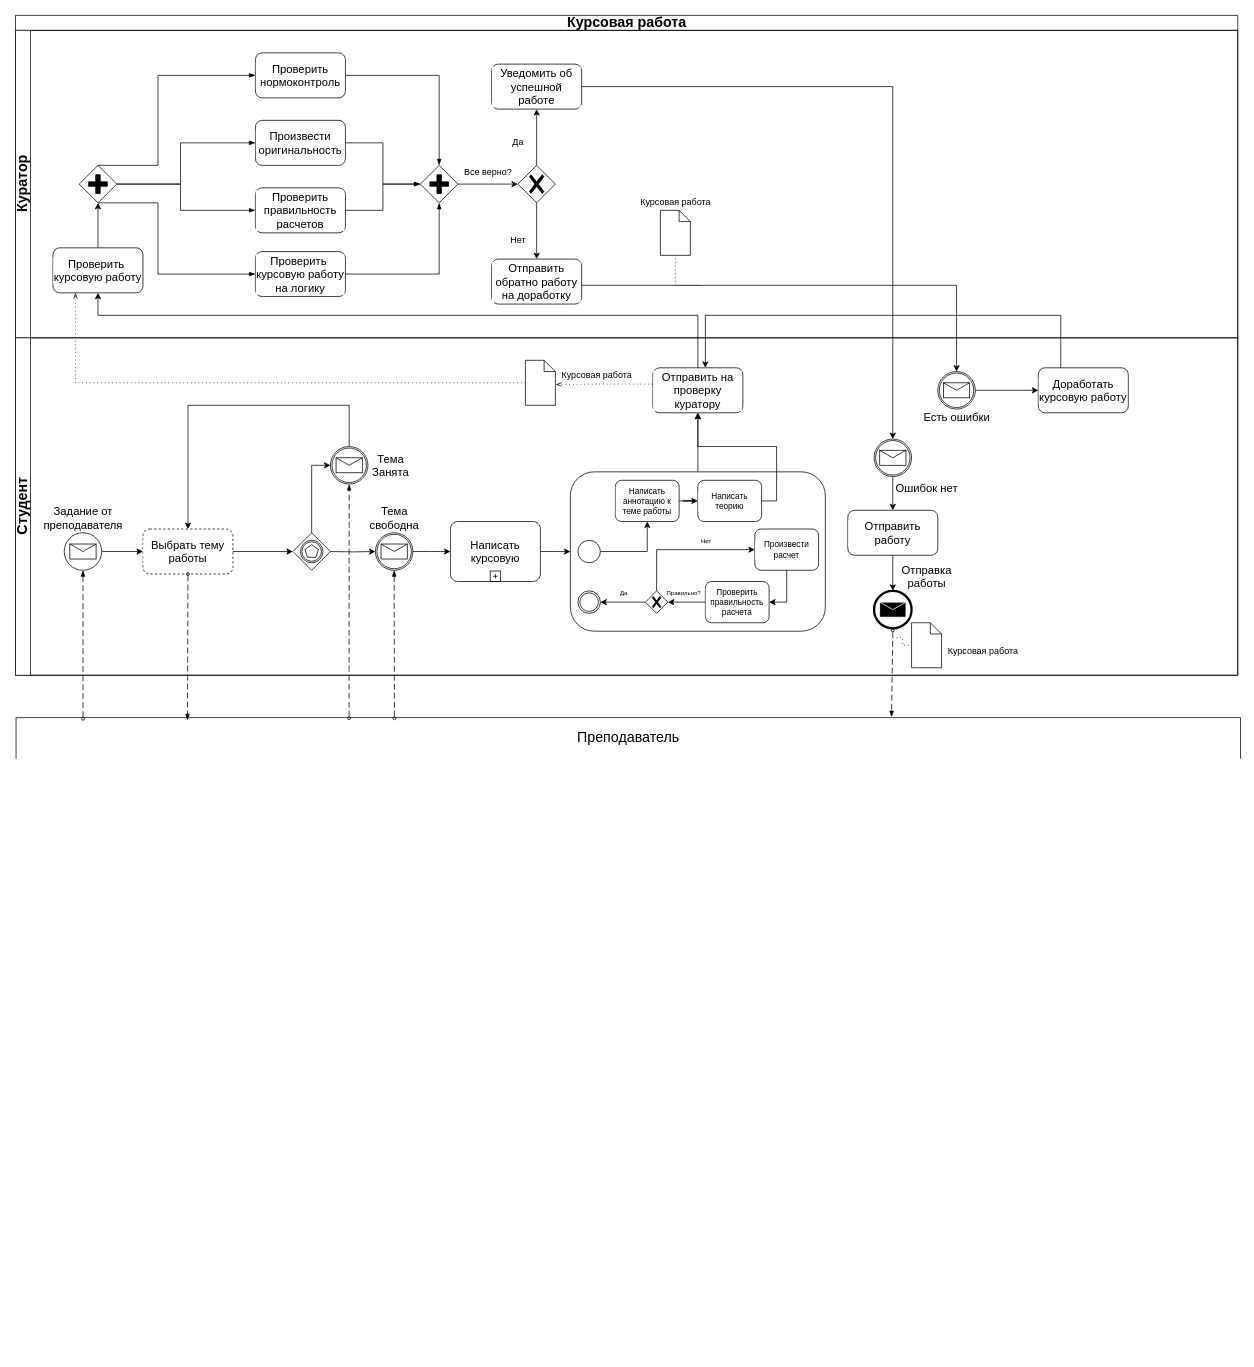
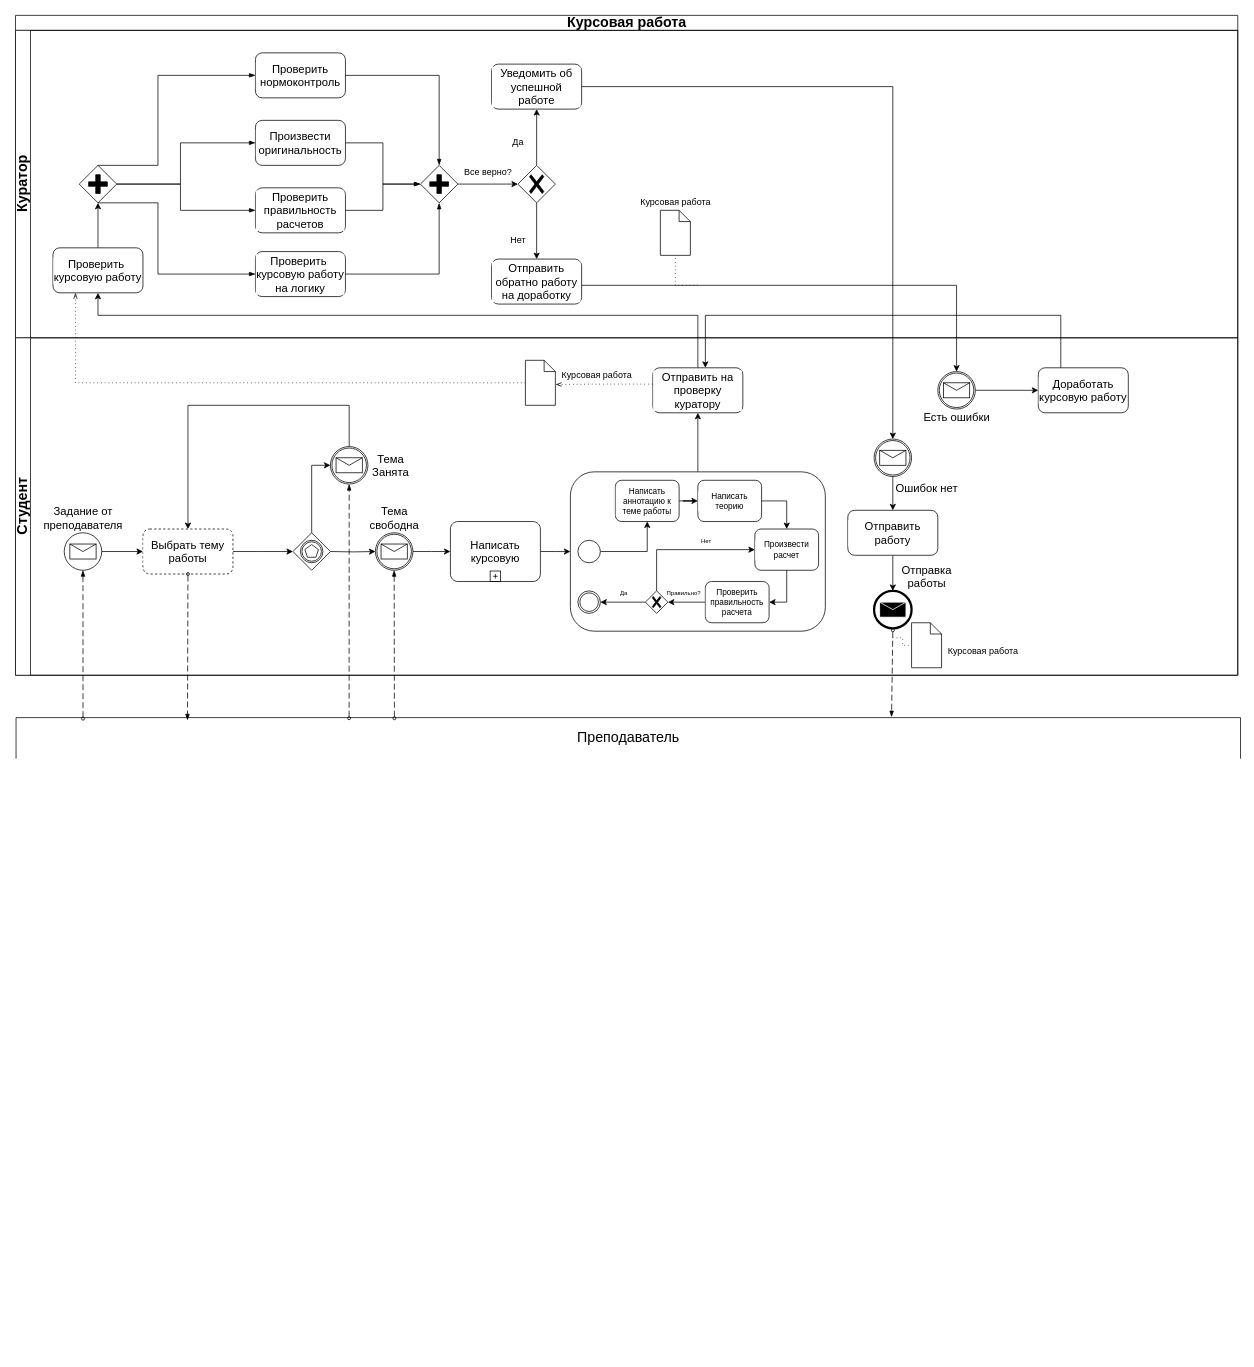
edge "Написать теорию" -> "Отправить на проверку куратору": now "Написать теорию" -> "Произвести расчет"
